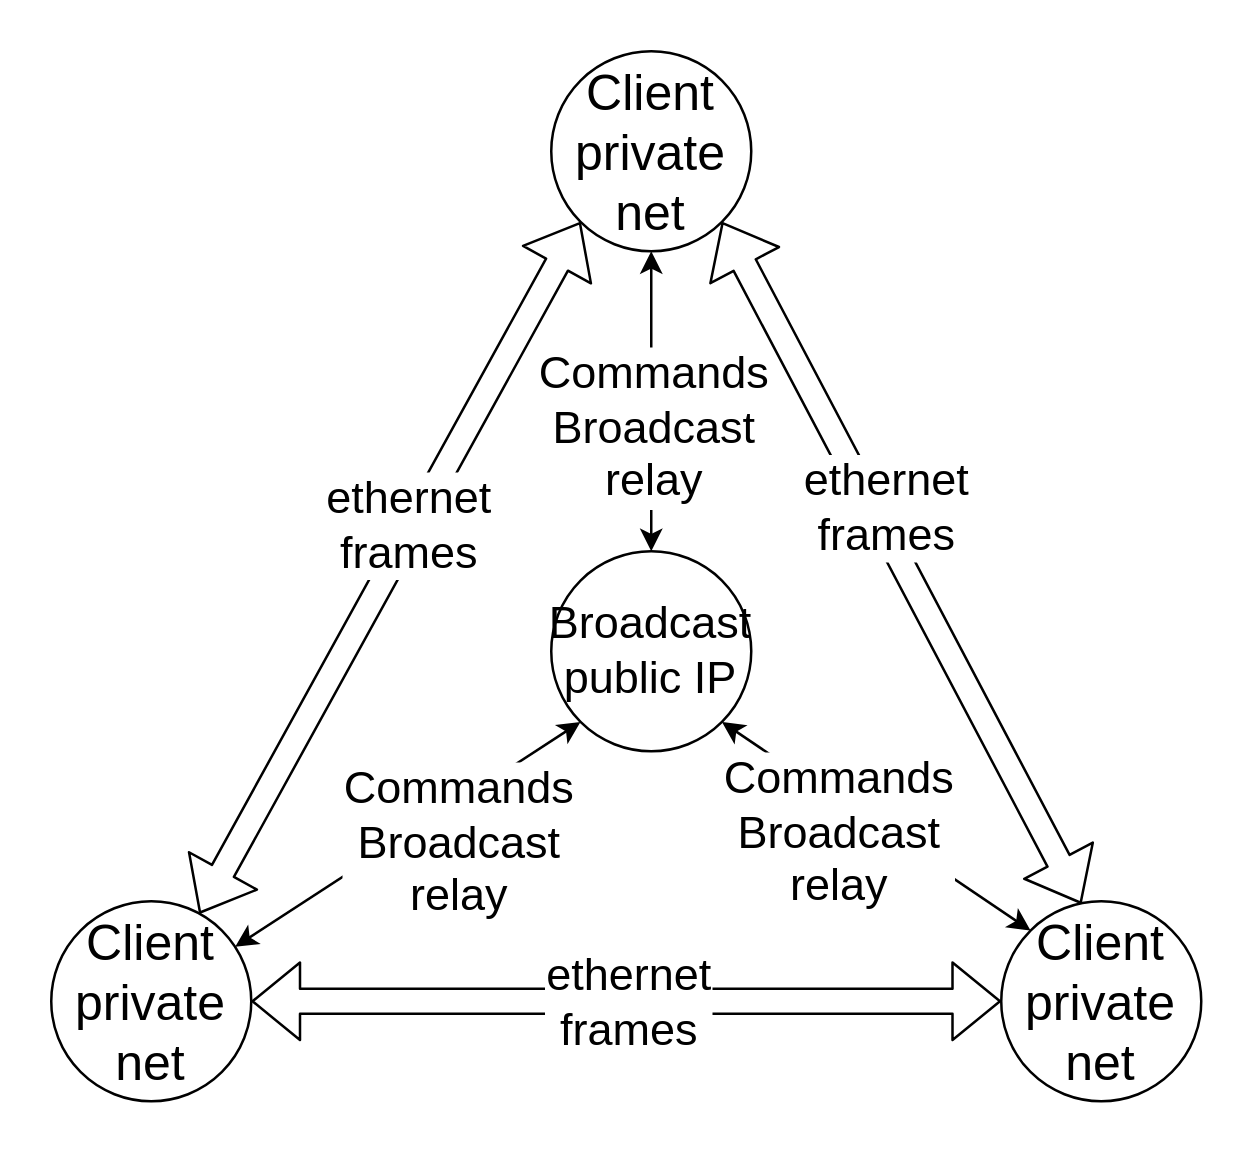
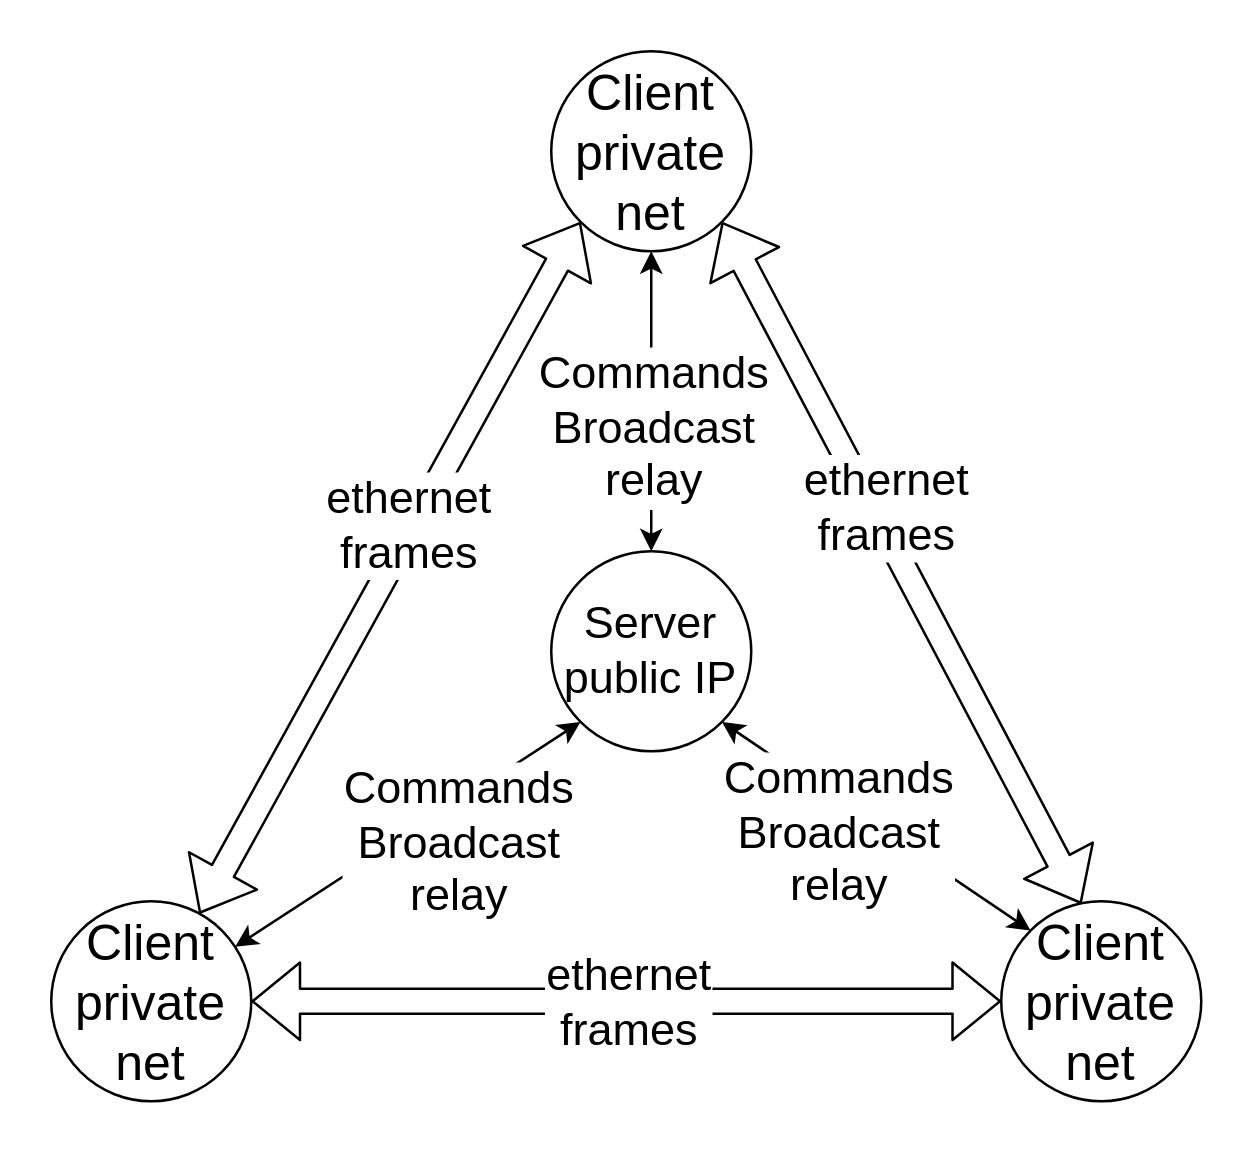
node "Broadcast public IP": label "Broadcast public IP" -> "Server public IP"
